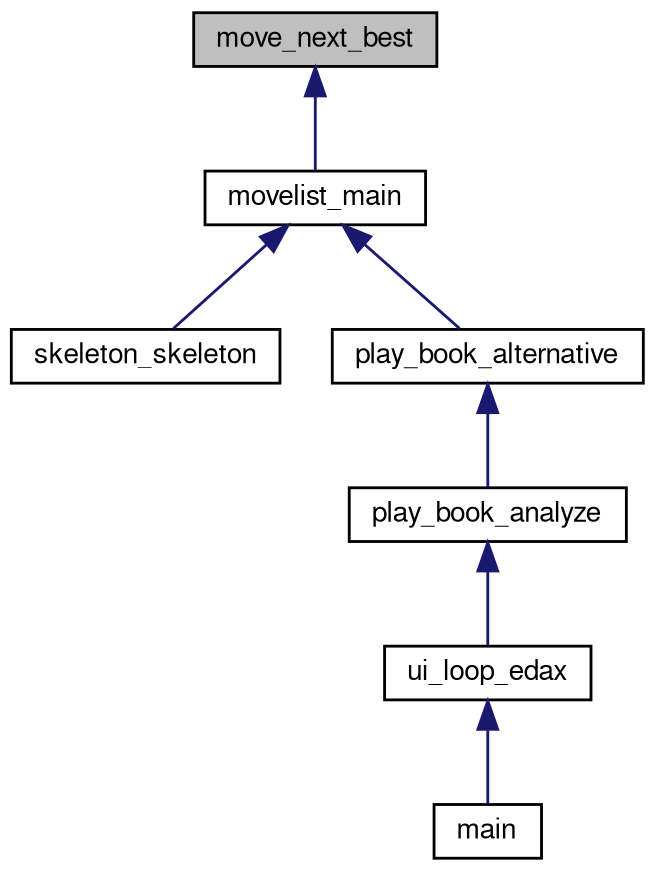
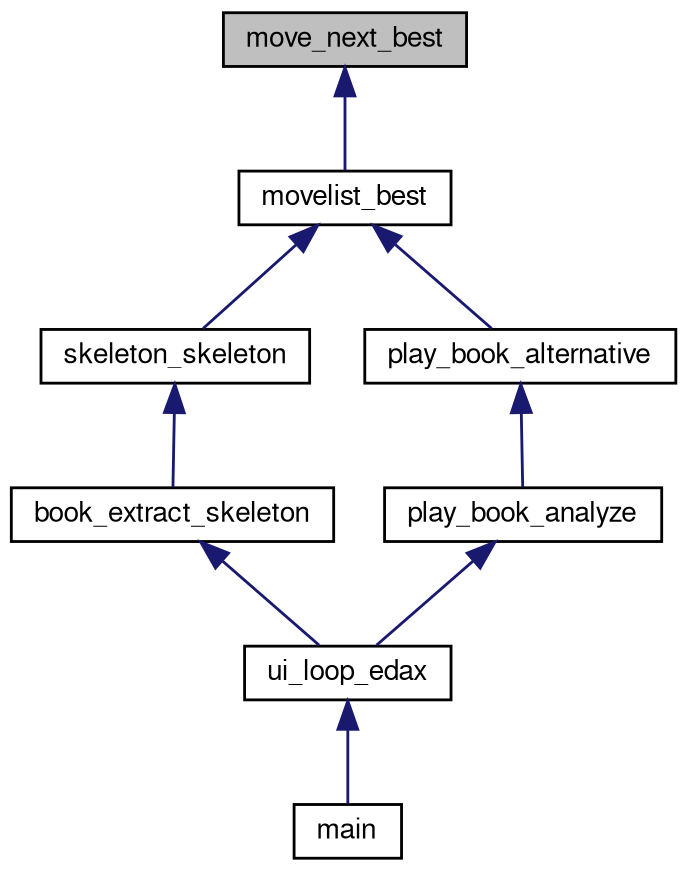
node "movelist_main": label "movelist_main" -> "movelist_best"
node "book_extract_skeleton": added
